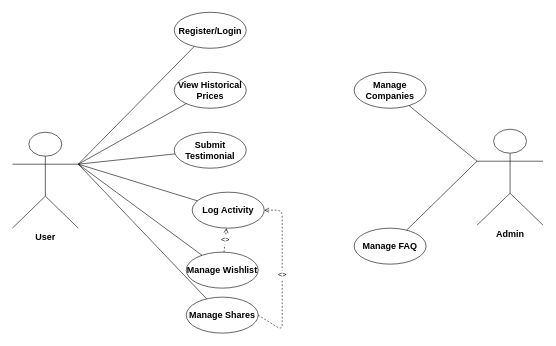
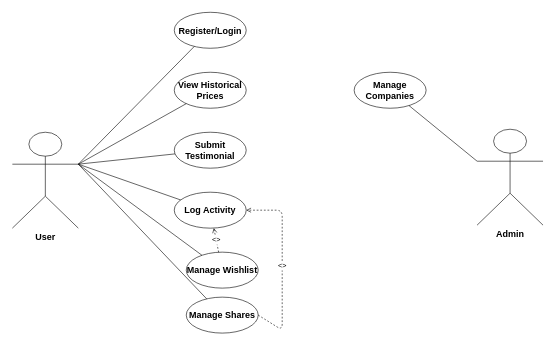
edge "Admin" -- "Manage FAQ": removed
node "Log Activity": moved (228, 210) -> (210, 210)
node "Manage FAQ": removed
